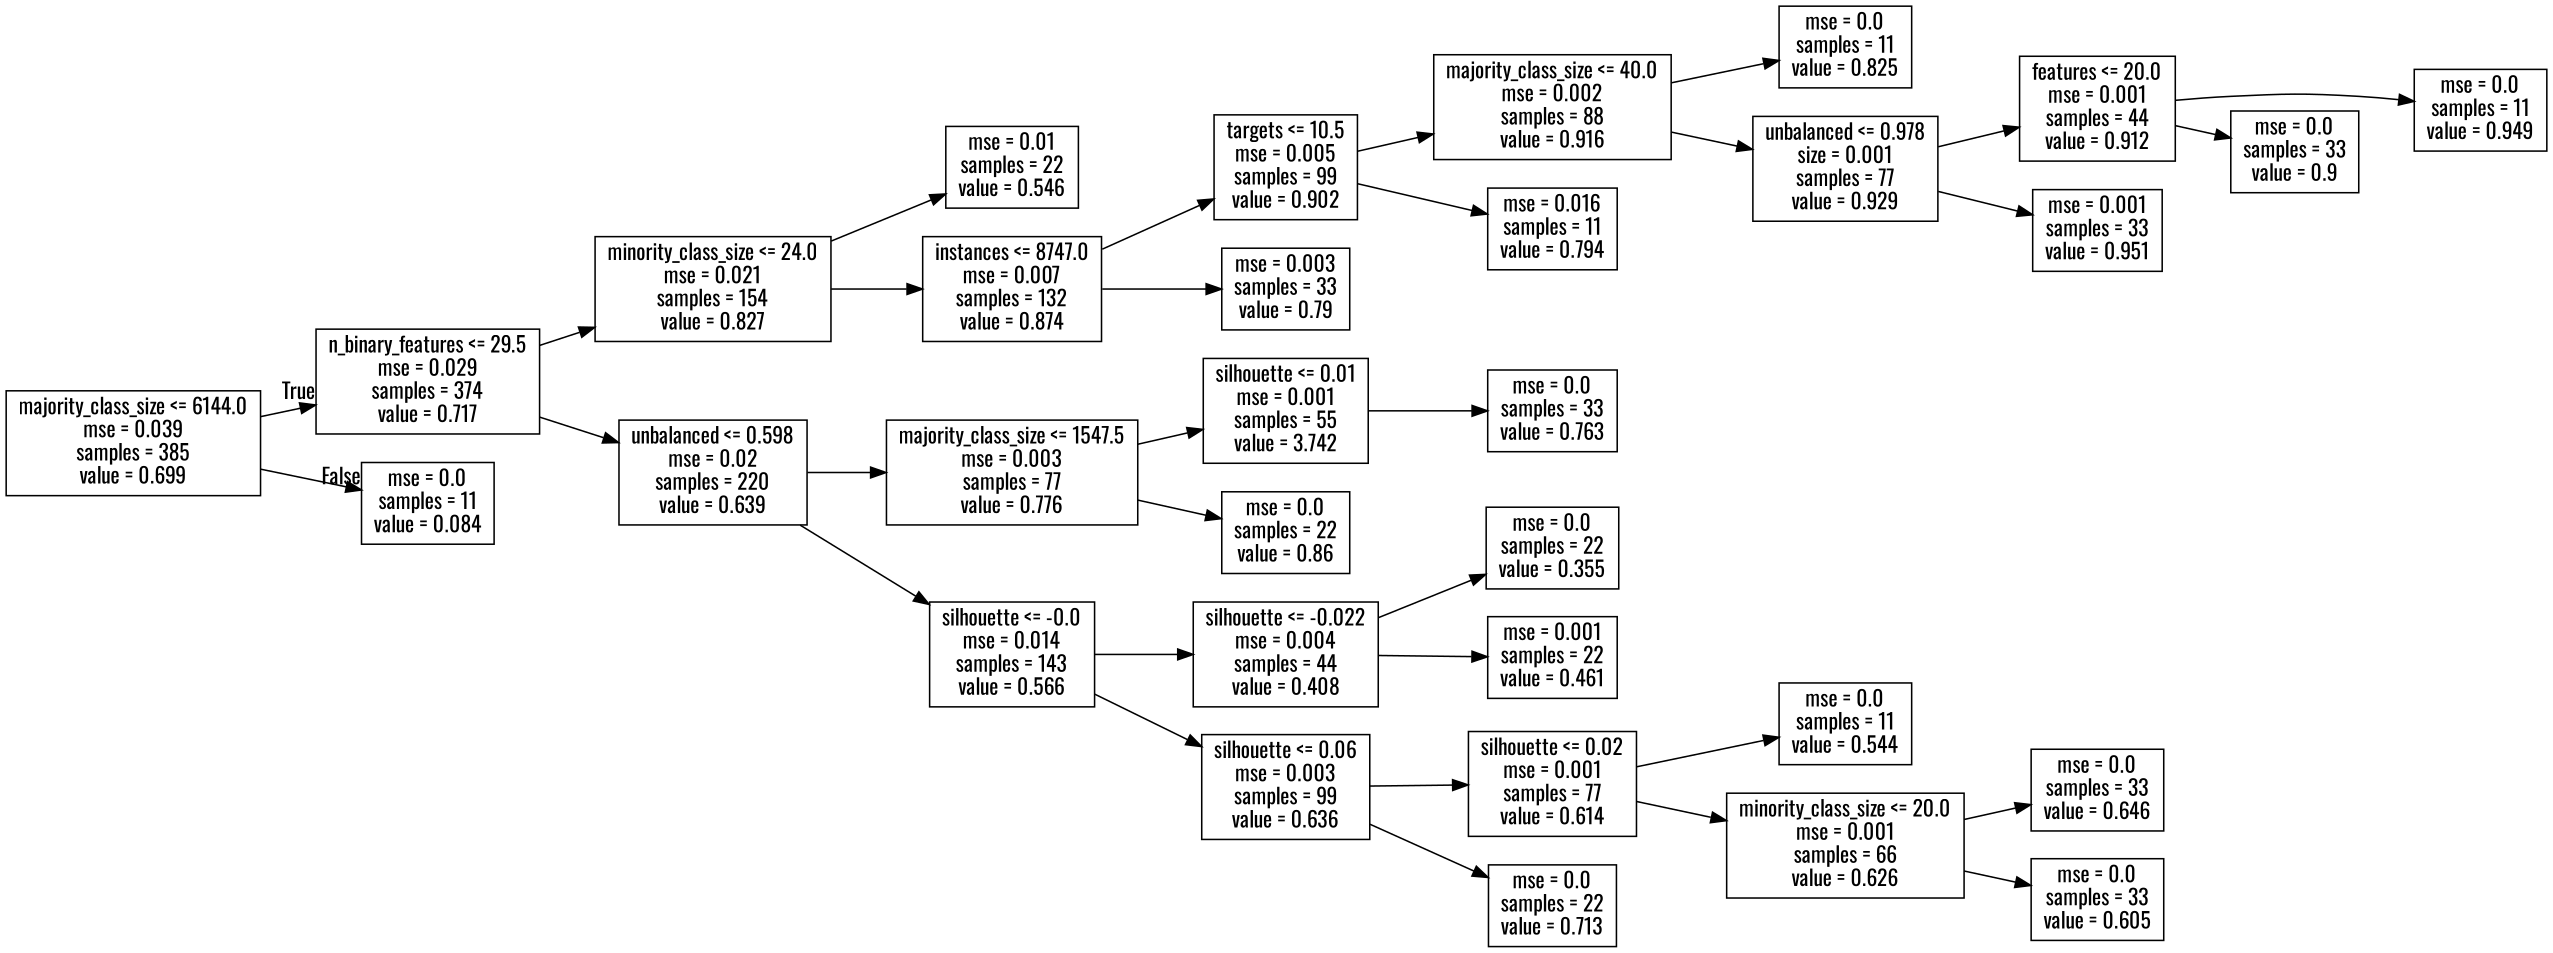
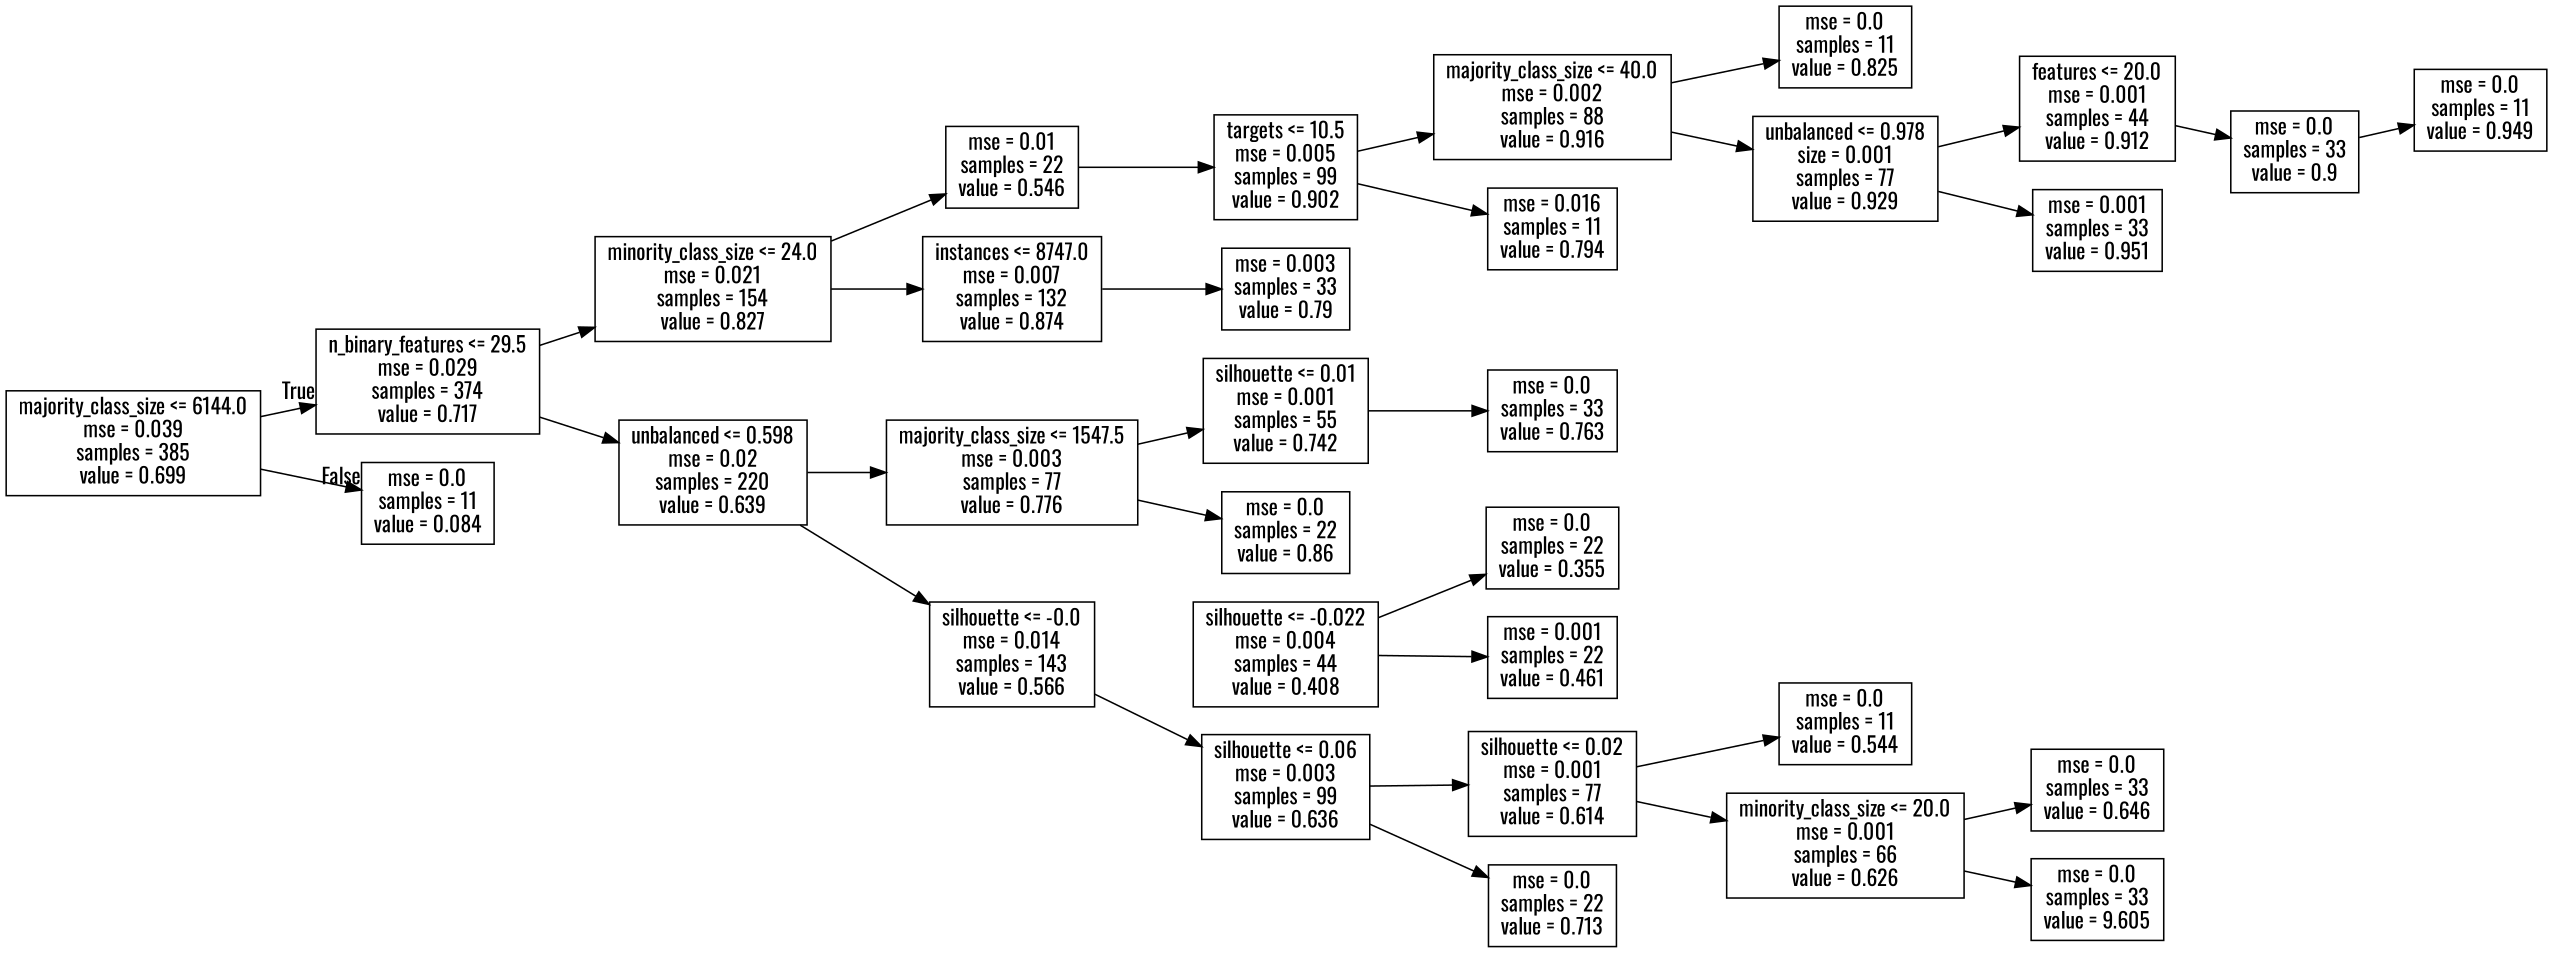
edge "features <= 20.0 mse = 0.001 samples = 44 value = 0.912" -> "mse = 0.0 samples = 11 value = 0.949": now "mse = 0.0 samples = 33 value = 0.9" -> "mse = 0.0 samples = 11 value = 0.949"
edge "instances <= 8747.0 mse = 0.007 samples = 132 value = 0.874" -> "targets <= 10.5 mse = 0.005 samples = 99 value = 0.902": now "mse = 0.01 samples = 22 value = 0.546" -> "targets <= 10.5 mse = 0.005 samples = 99 value = 0.902"
node "silhouette <= 0.01 mse = 0.001 samples = 55 value = 3.742": label "silhouette <= 0.01 mse = 0.001 samples = 55 value = 3.742" -> "silhouette <= 0.01 mse = 0.001 samples = 55 value = 0.742"
edge "silhouette <= -0.0 mse = 0.014 samples = 143 value = 0.566" -> "silhouette <= -0.022 mse = 0.004 samples = 44 value = 0.408": removed
node "mse = 0.0 samples = 33 value = 0.605": label "mse = 0.0 samples = 33 value = 0.605" -> "mse = 0.0 samples = 33 value = 9.605"
